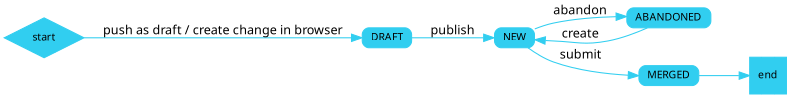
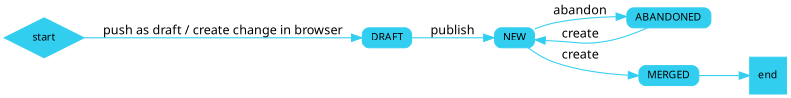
edge "NEW" -> "MERGED": label "submit" -> "create"
